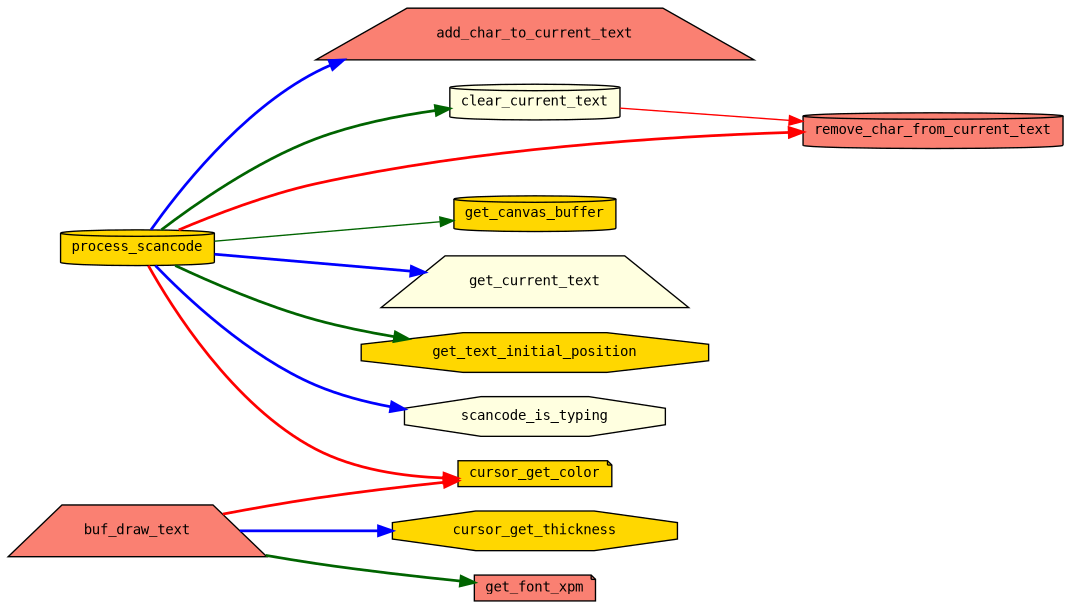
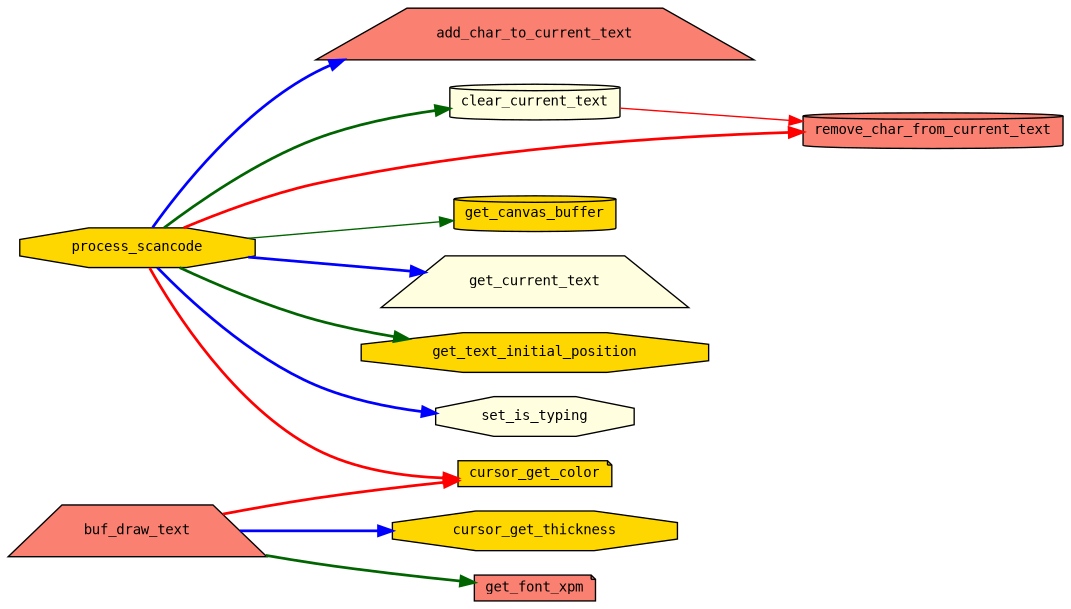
node "process_scancode": shape cylinder -> octagon
node "scancode_is_typing": label "scancode_is_typing" -> "set_is_typing"
